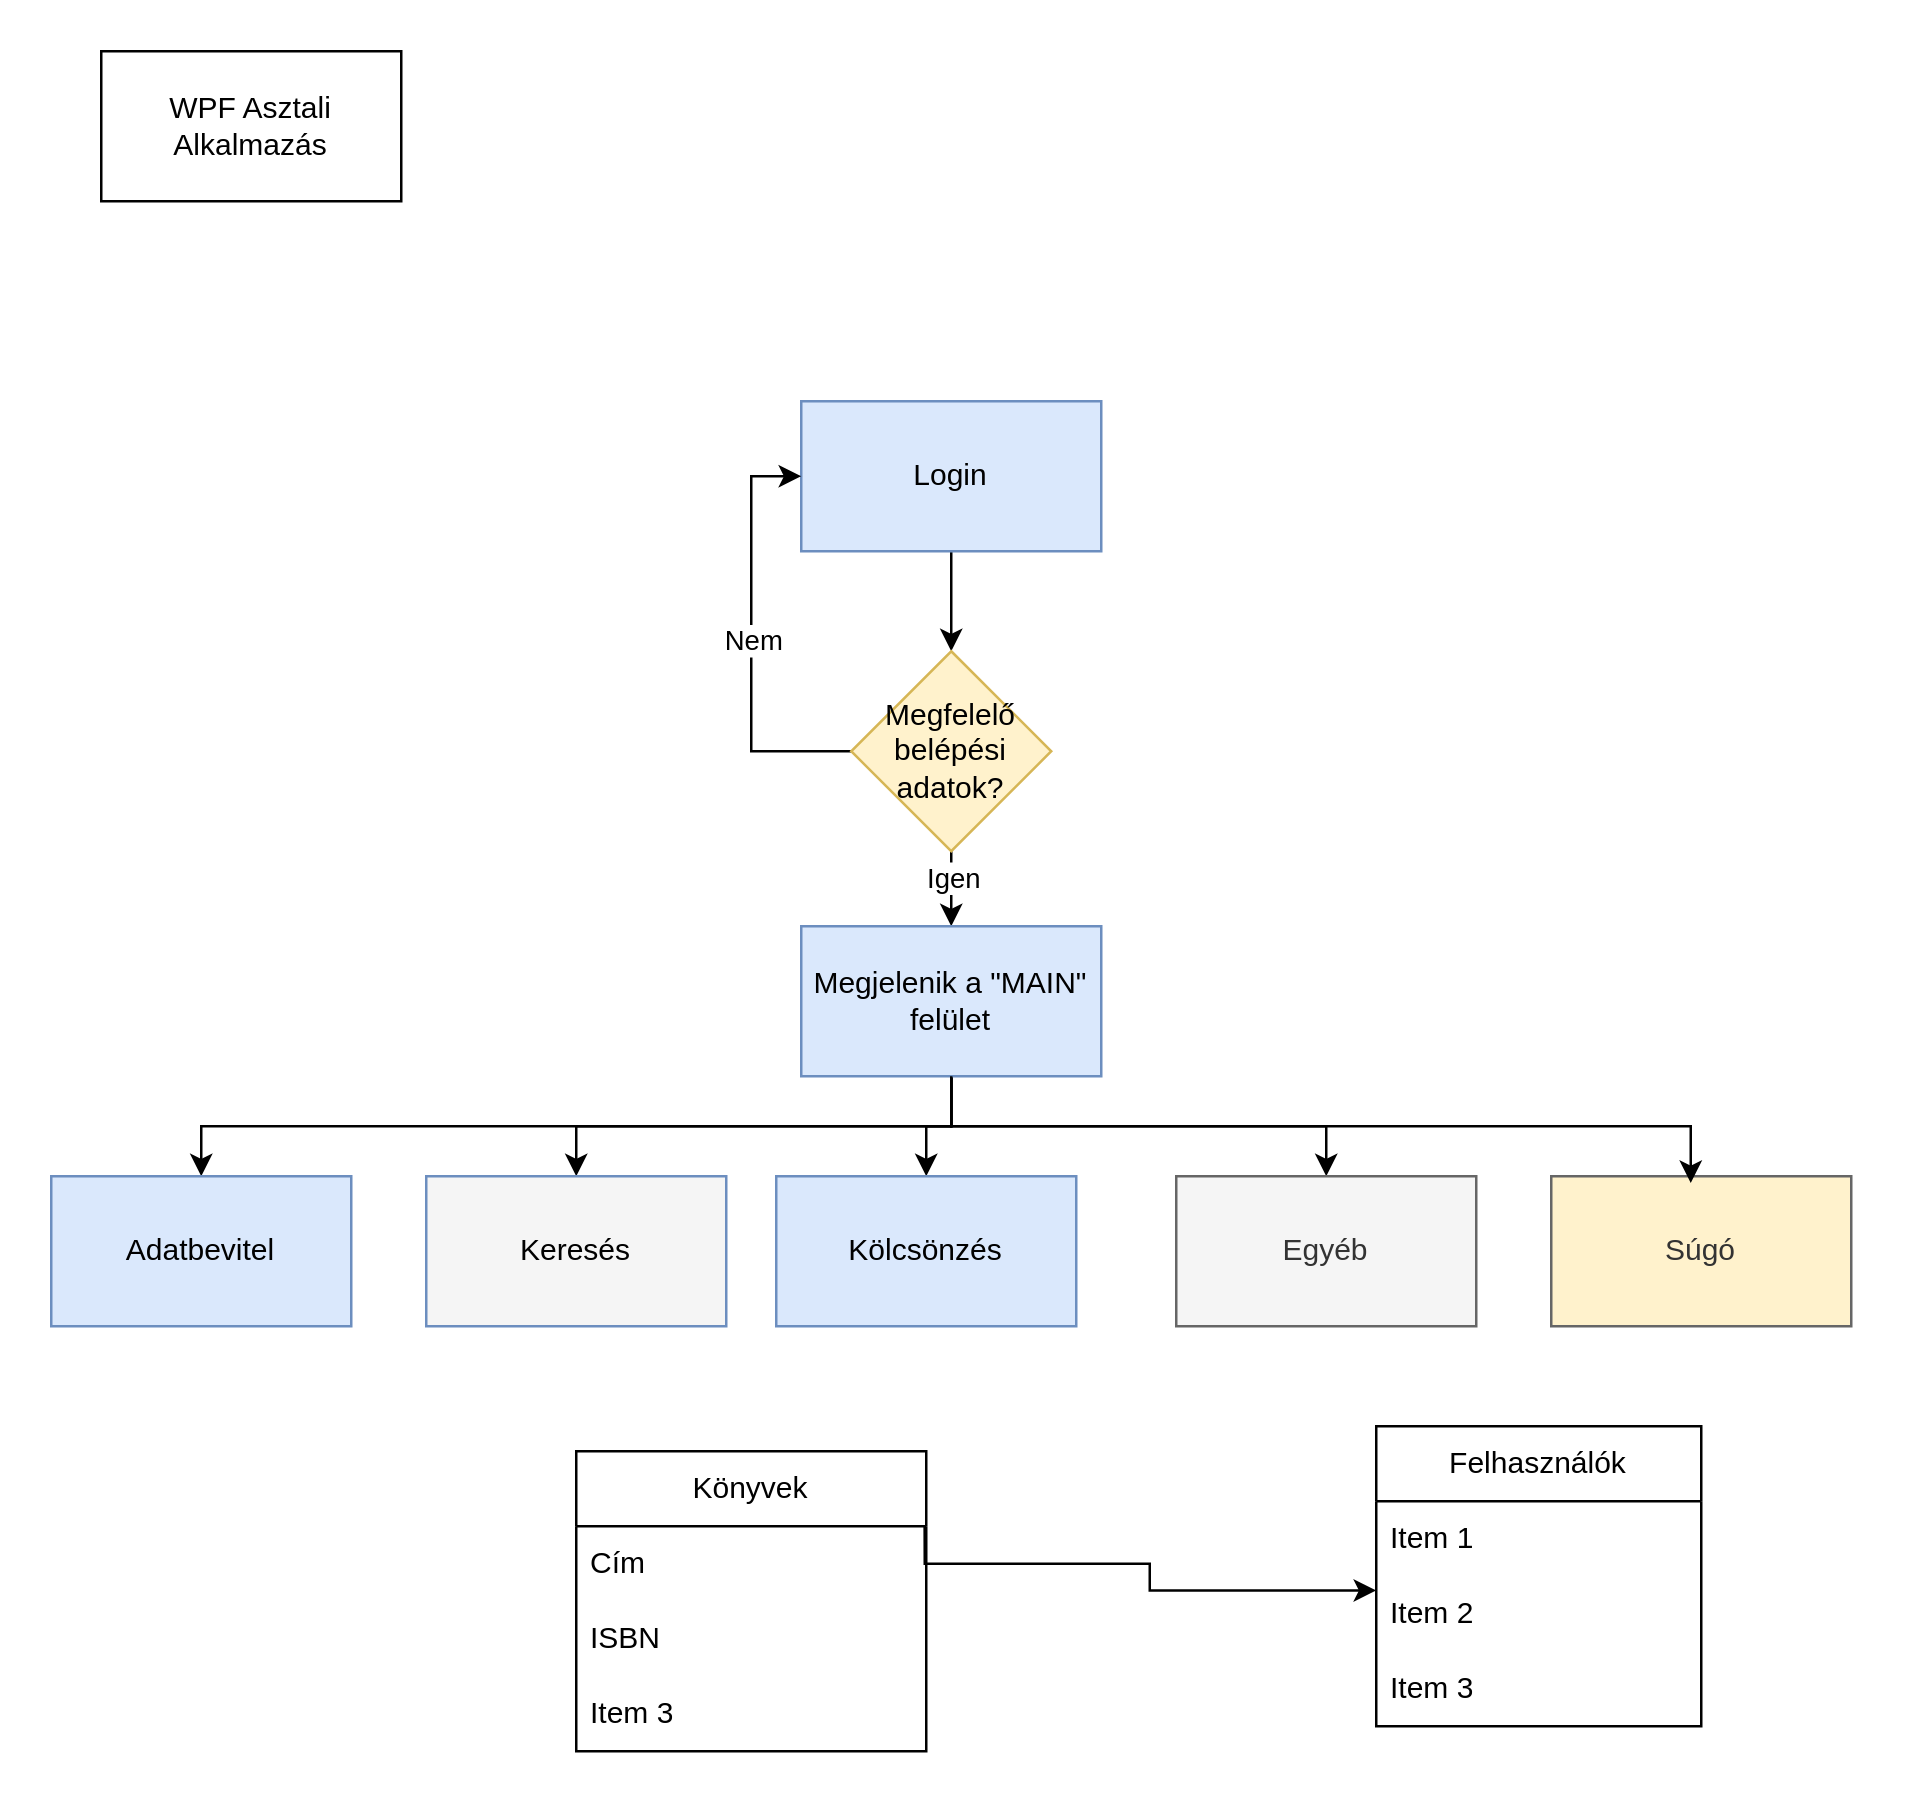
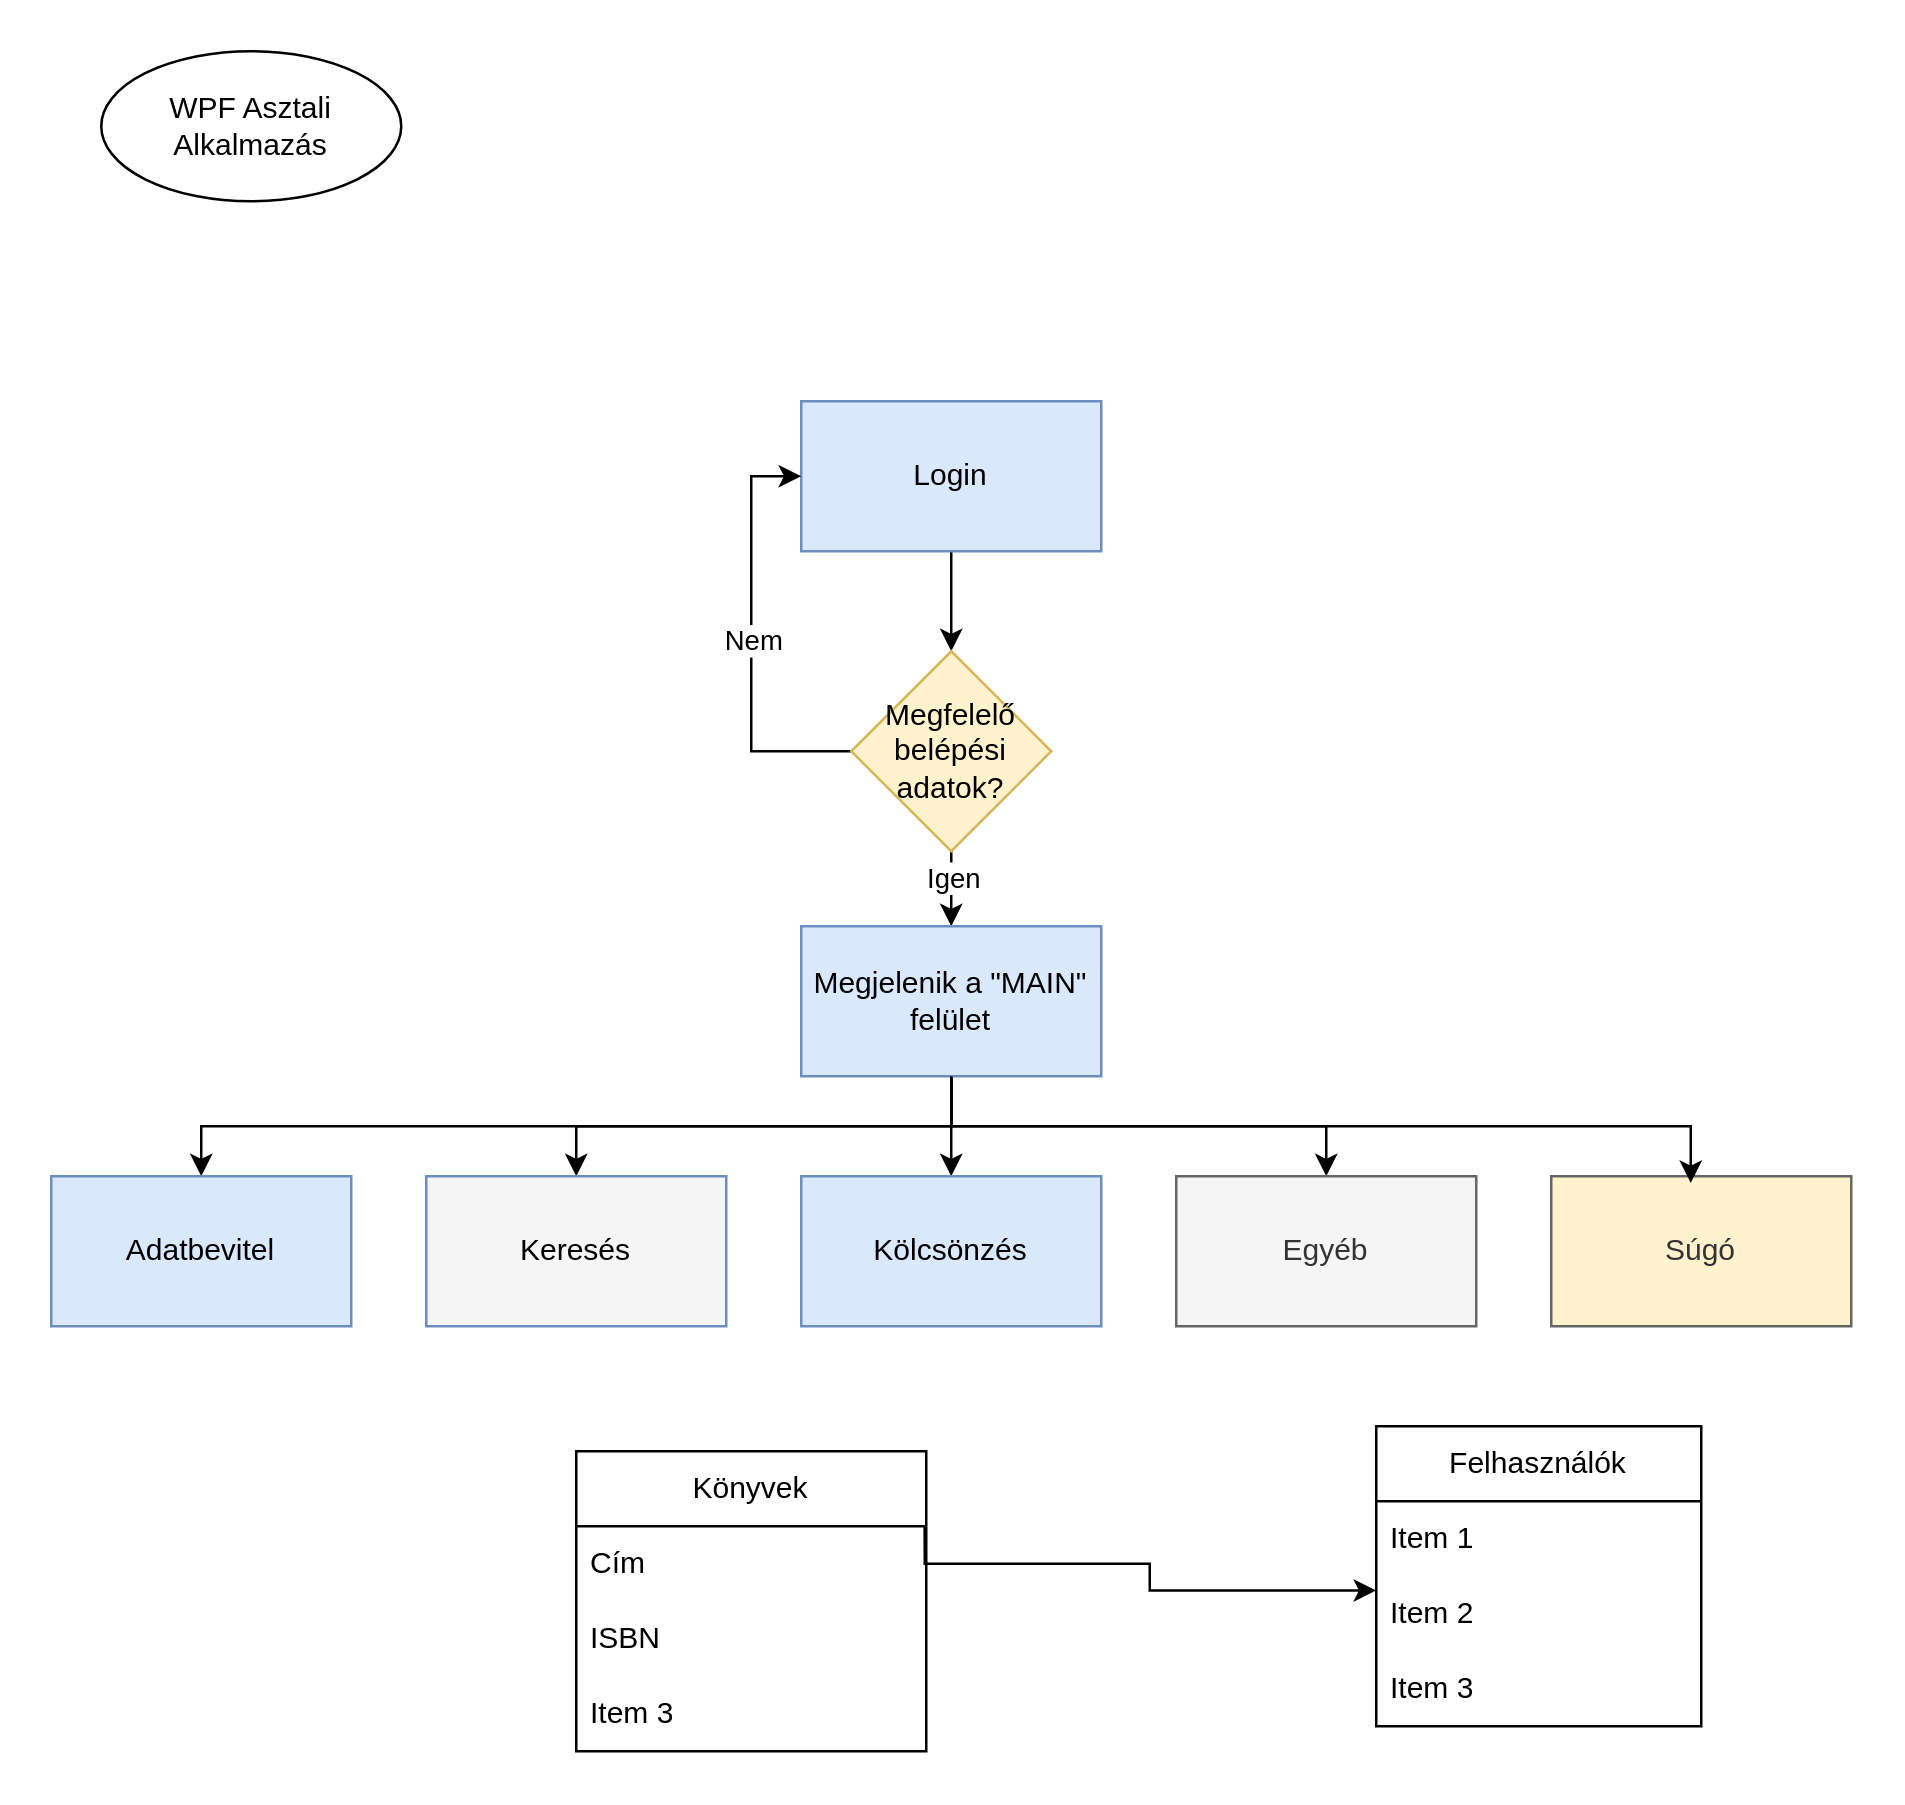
node "WPF Asztali Alkalmazás": shape rectangle -> ellipse
node "Kölcsönzés": moved (926, 1251) -> (951, 1251)
